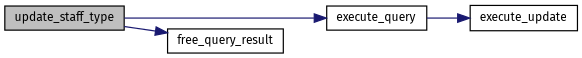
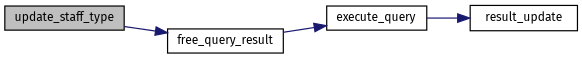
edge "update_staff_type" -> "execute_query": now "free_query_result" -> "execute_query"
node "execute_update": label "execute_update" -> "result_update"
